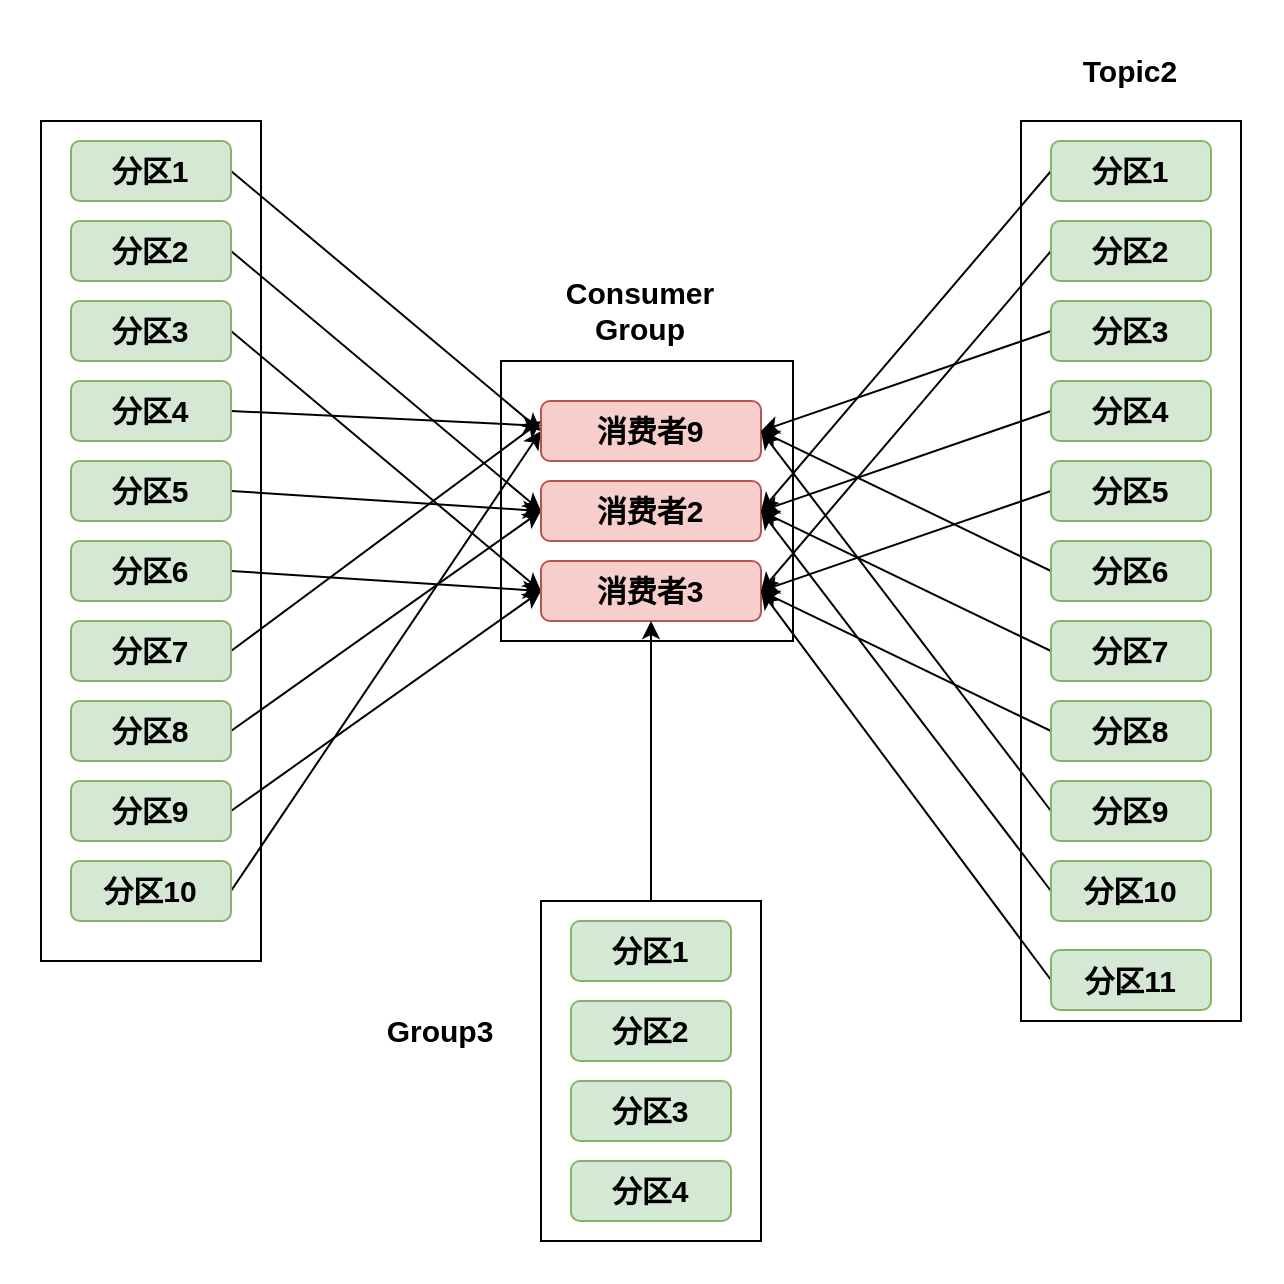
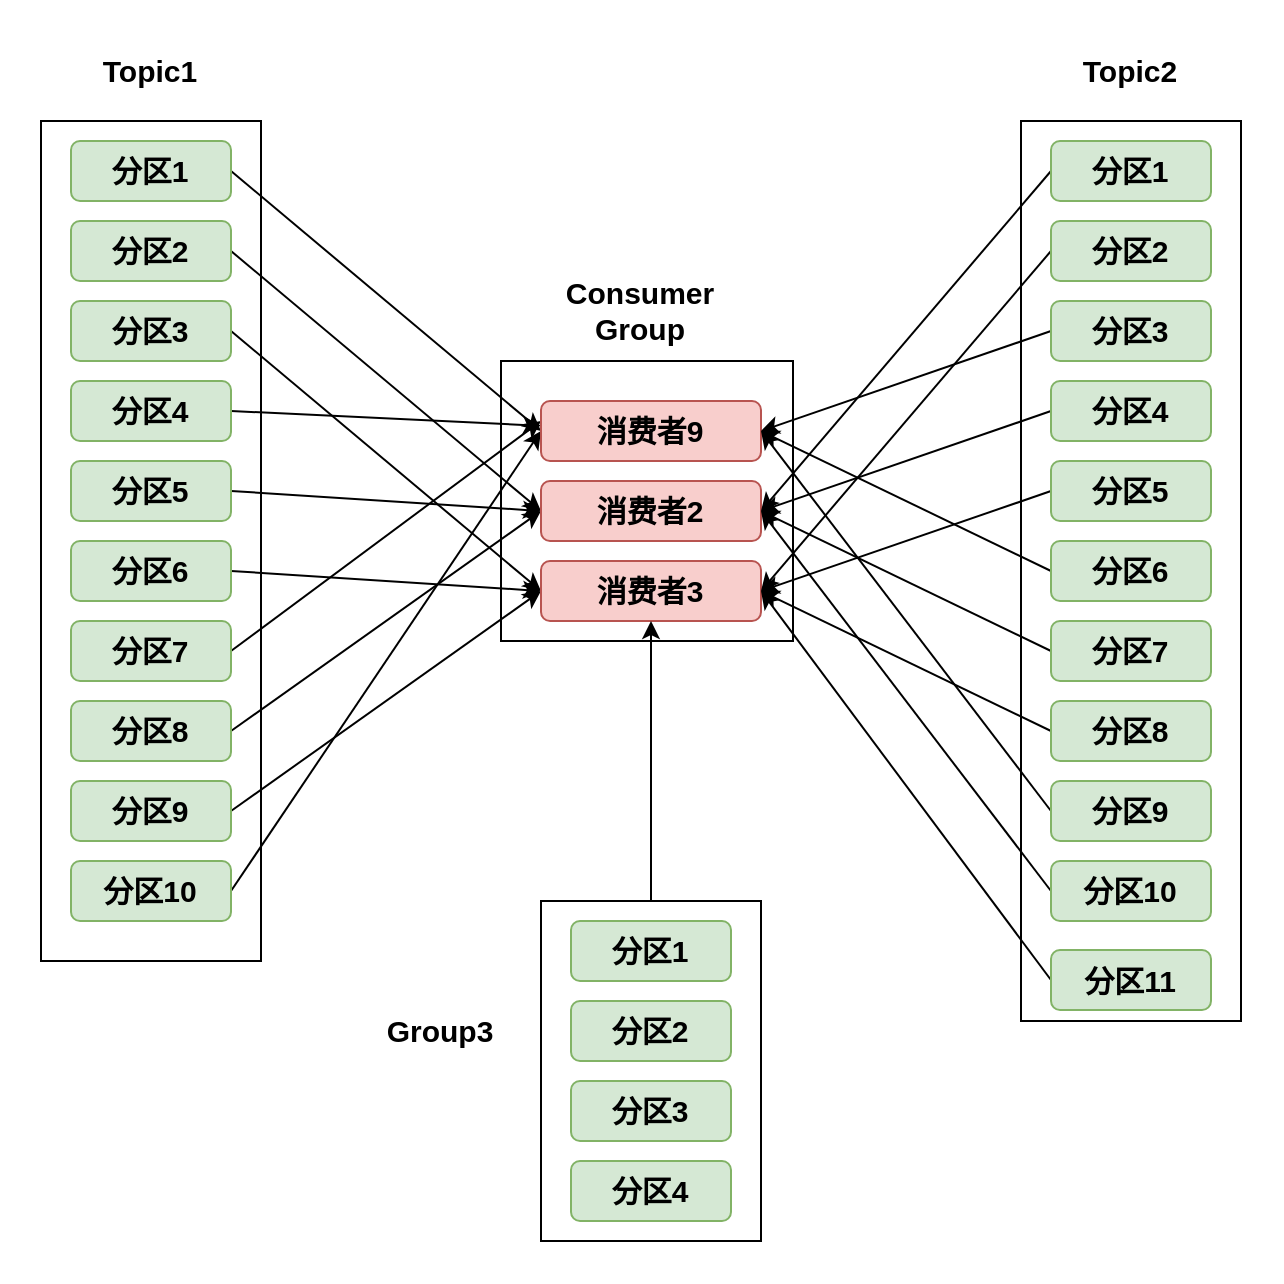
node "Topic1": added
